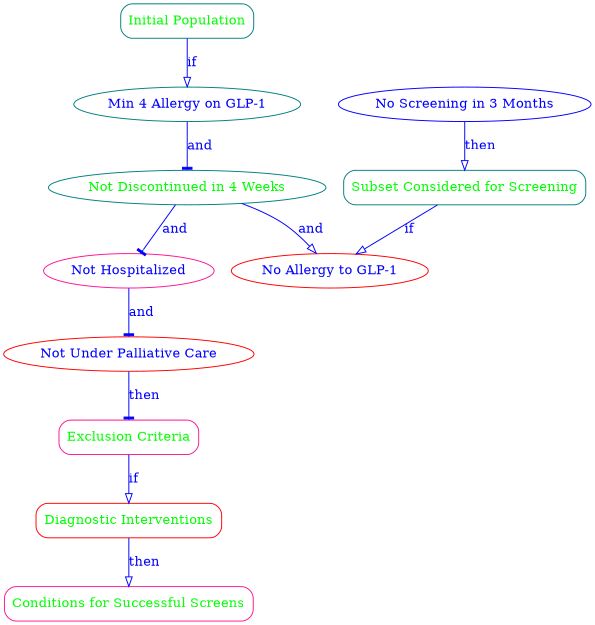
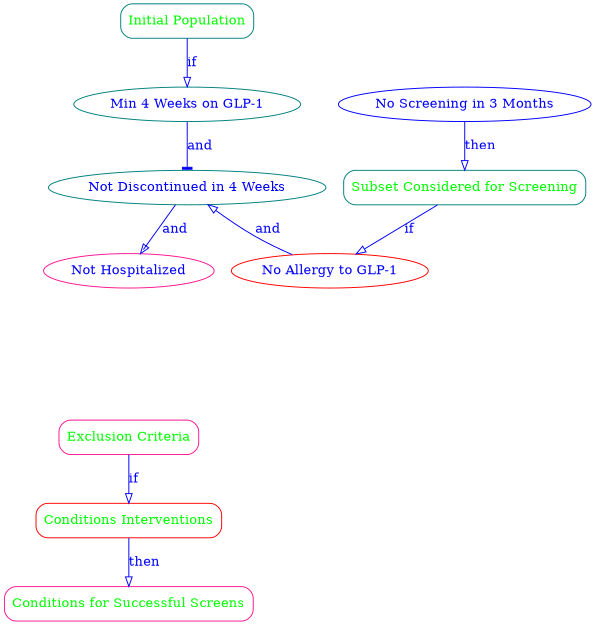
node "Min 4 Allergy on GLP-1": label "Min 4 Allergy on GLP-1" -> "Min 4 Weeks on GLP-1"
node "Not Discontinued in 4 Weeks": fontcolor green -> blue
edge "Not Discontinued in 4 Weeks" -> "No Allergy to GLP-1": reversed
edge "Not Discontinued in 4 Weeks" -> "Not Hospitalized": arrowhead tee -> onormal
node "Not Under Palliative Care": removed
node "Diagnostic Interventions": label "Diagnostic Interventions" -> "Conditions Interventions"
